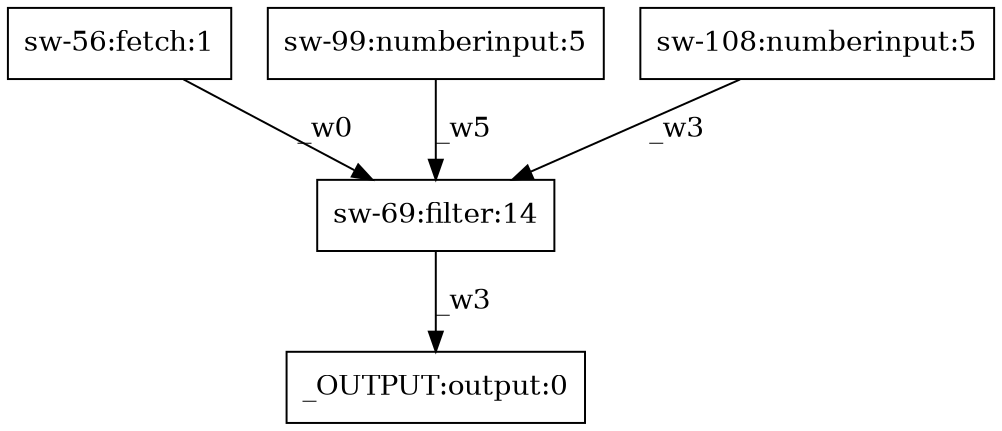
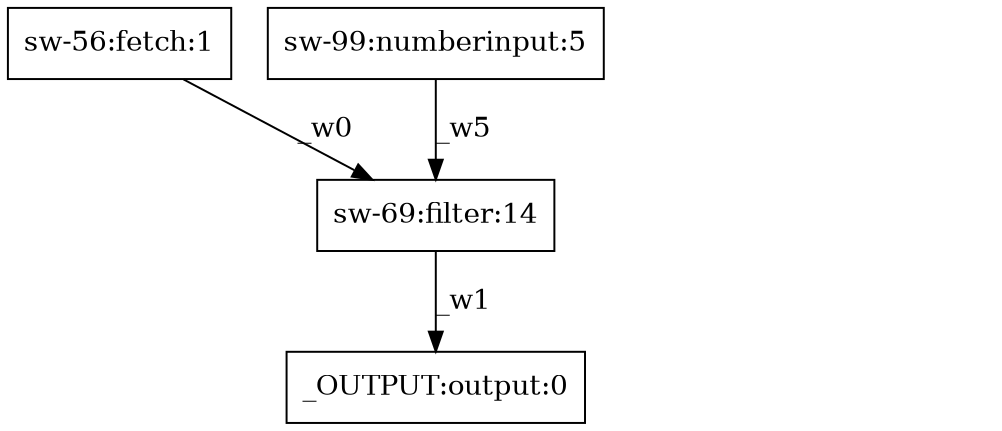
node "sw-108:numberinput:5": removed
edge "sw-69:filter:14" -> "_OUTPUT:output:0": label "_w3" -> "_w1"
